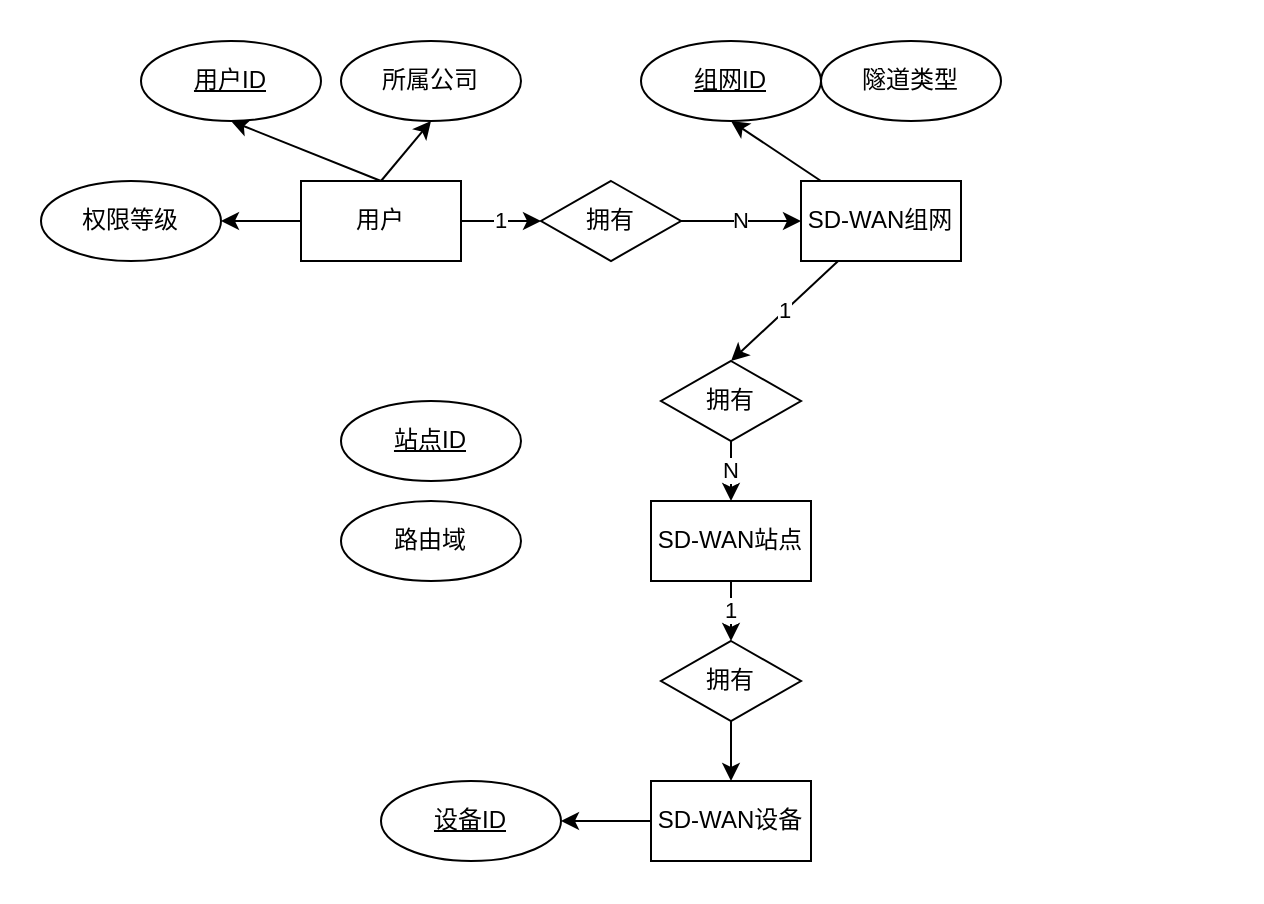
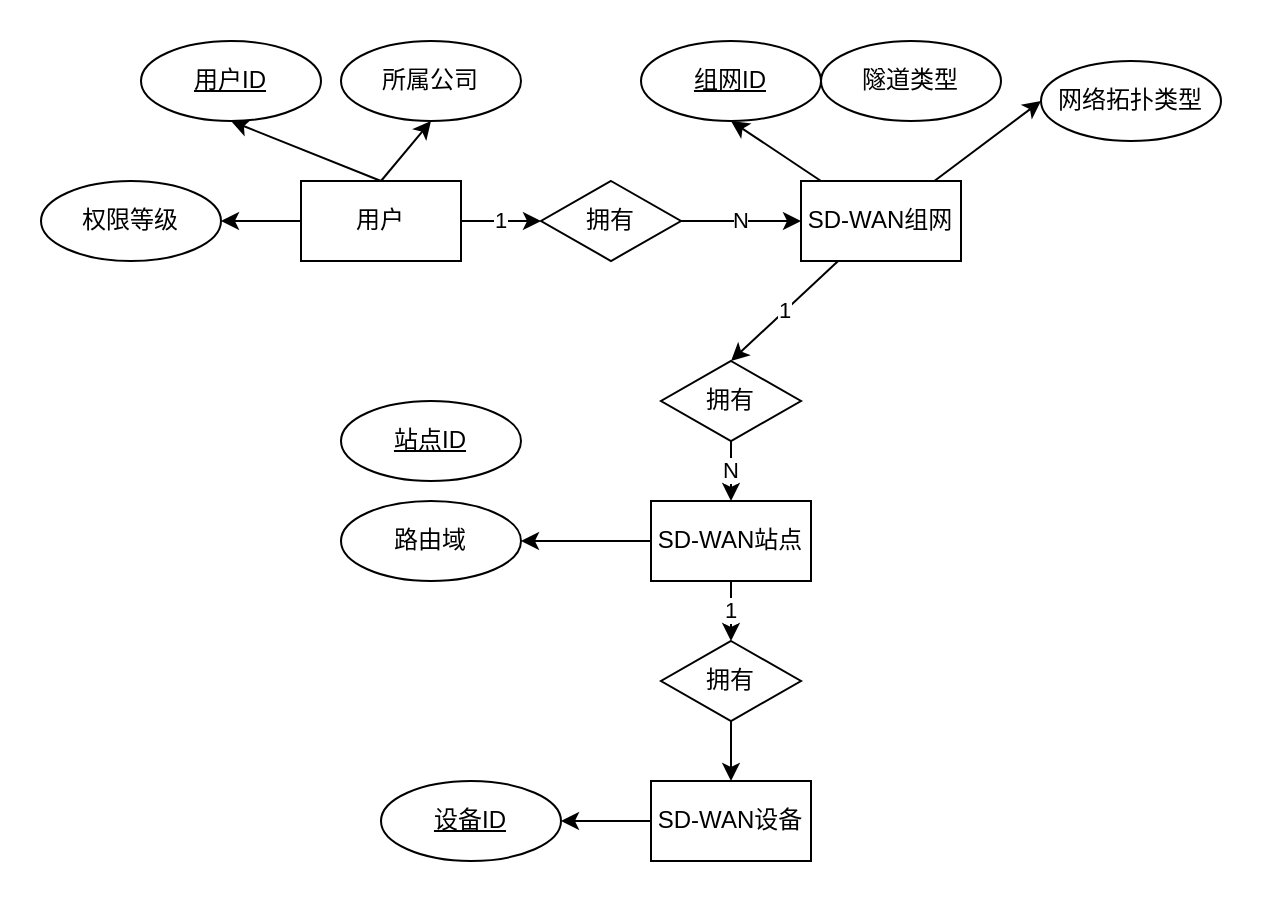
node "网络拓扑类型": added
edge "SD-WAN组网" -> "网络拓扑类型": added
edge "SD-WAN站点" -> "路由域": added
